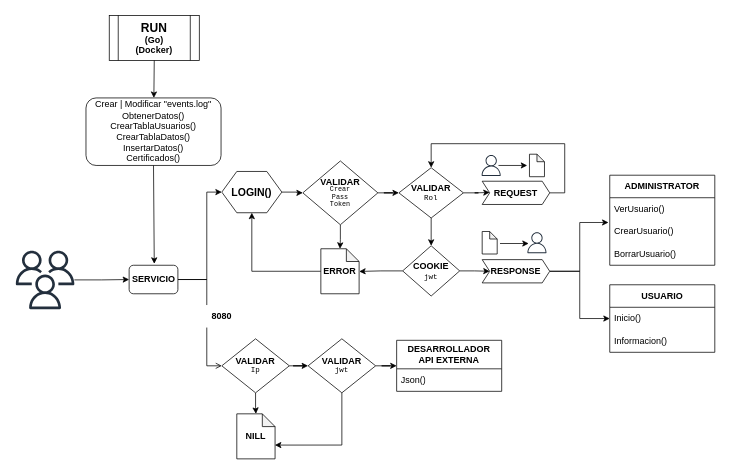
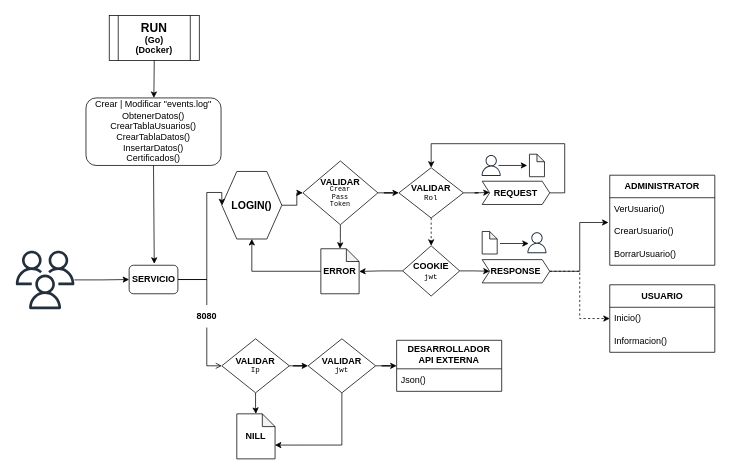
node "LOGIN()": size 60x41 -> 60x68
edge "VALIDAR Rol" -> "COOKIE jwt": style solid -> dashed
edge "RESPONSE" -> "Inicio()": style solid -> dashed
node "8080": moved (222, 316) -> (207, 316)
